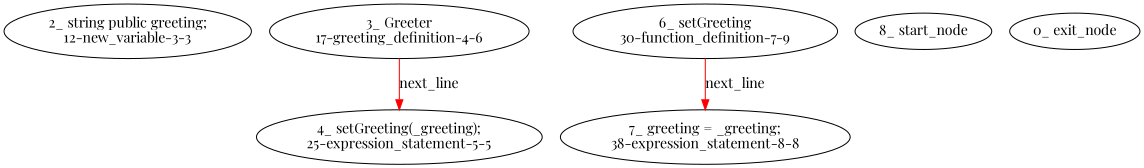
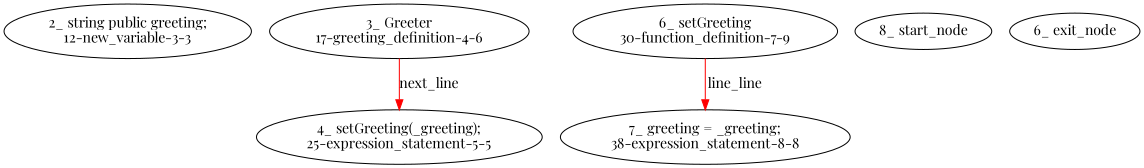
node "0_ exit_node": label "0_ exit_node" -> "6_ exit_node"
edge "6_ setGreeting 30-function_definition-7-9" -> "7_ greeting = _greeting; 38-expression_statement-8-8": label "next_line" -> "line_line"
